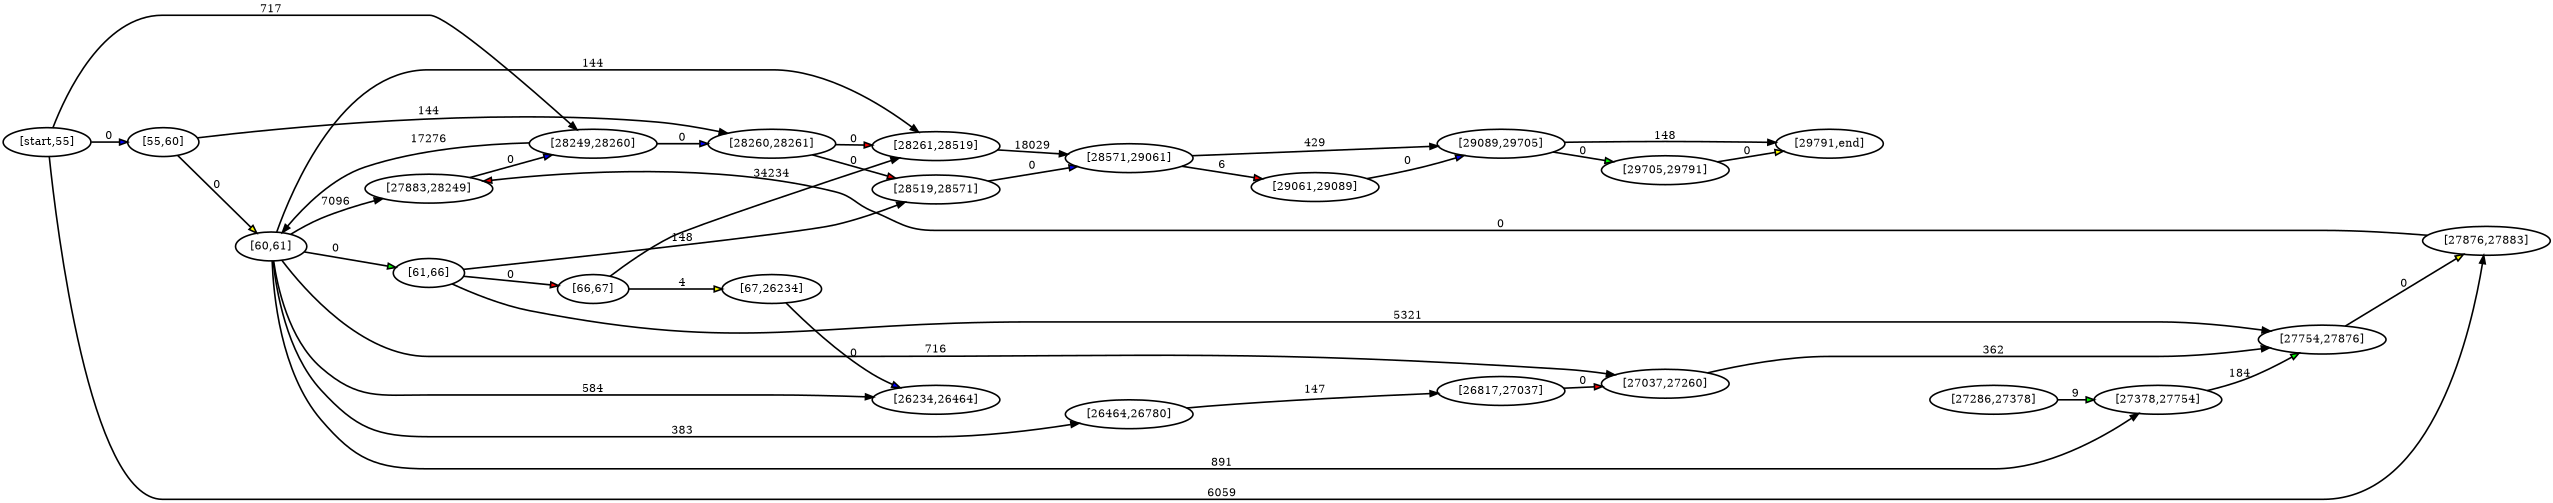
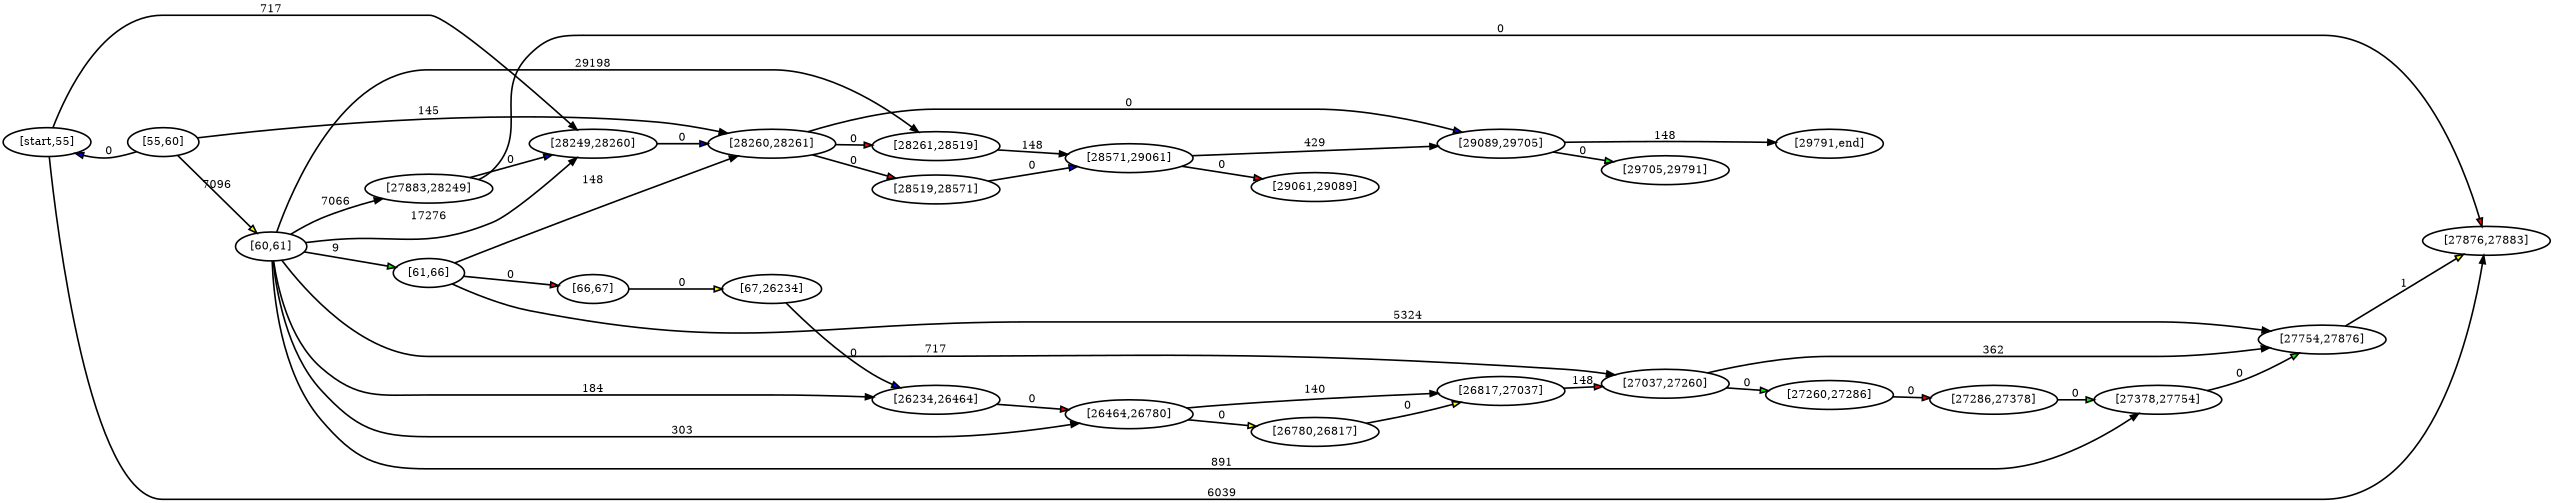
edge "[60,61]" -> "[28261,28519]": label "144" -> "29198"
edge "[55,60]" -> "[28260,28261]": label "144" -> "145"
edge "[start,55]" -> "[55,60]": reversed
edge "[28261,28519]" -> "[28571,29061]": label "18029" -> "148"
edge "[29705,29791]" -> "[29791,end]": removed, label "0"
edge "[28249,28260]" -> "[60,61]": reversed
edge "[28571,29061]" -> "[29061,29089]": label "6" -> "0"
edge "[29061,29089]" -> "[29089,29705]": now "[28260,28261]" -> "[29089,29705]"
edge "[55,60]" -> "[60,61]": label "0" -> "7096"
edge "[60,61]" -> "[27883,28249]": label "7096" -> "7066"
edge "[66,67]" -> "[28261,28519]": removed, label "34234"
edge "[27876,27883]" -> "[27883,28249]": reversed
edge "[61,66]" -> "[28519,28571]": now "[61,66]" -> "[28260,28261]"
edge "[60,61]" -> "[61,66]": label "0" -> "9"
edge "[66,67]" -> "[67,26234]": label "4" -> "0"
edge "[27754,27876]" -> "[27876,27883]": label "0" -> "1"
edge "[61,66]" -> "[27754,27876]": label "5321" -> "5324"
edge "[60,61]" -> "[27037,27260]": label "716" -> "717"
edge "[27378,27754]" -> "[27754,27876]": label "184" -> "0"
edge "[26817,27037]" -> "[27037,27260]": label "0" -> "148"
edge "[60,61]" -> "[26234,26464]": label "584" -> "184"
edge "[26464,26780]" -> "[26817,27037]": label "147" -> "140"
edge "[27286,27378]" -> "[27378,27754]": label "9" -> "0"
node "[27260,27286]": added
edge "[26234,26464]" -> "[26464,26780]": added, label "0"
edge "[60,61]" -> "[26464,26780]": label "383" -> "303"
node "[26780,26817]": added
edge "[start,55]" -> "[27876,27883]": label "6059" -> "6039"
